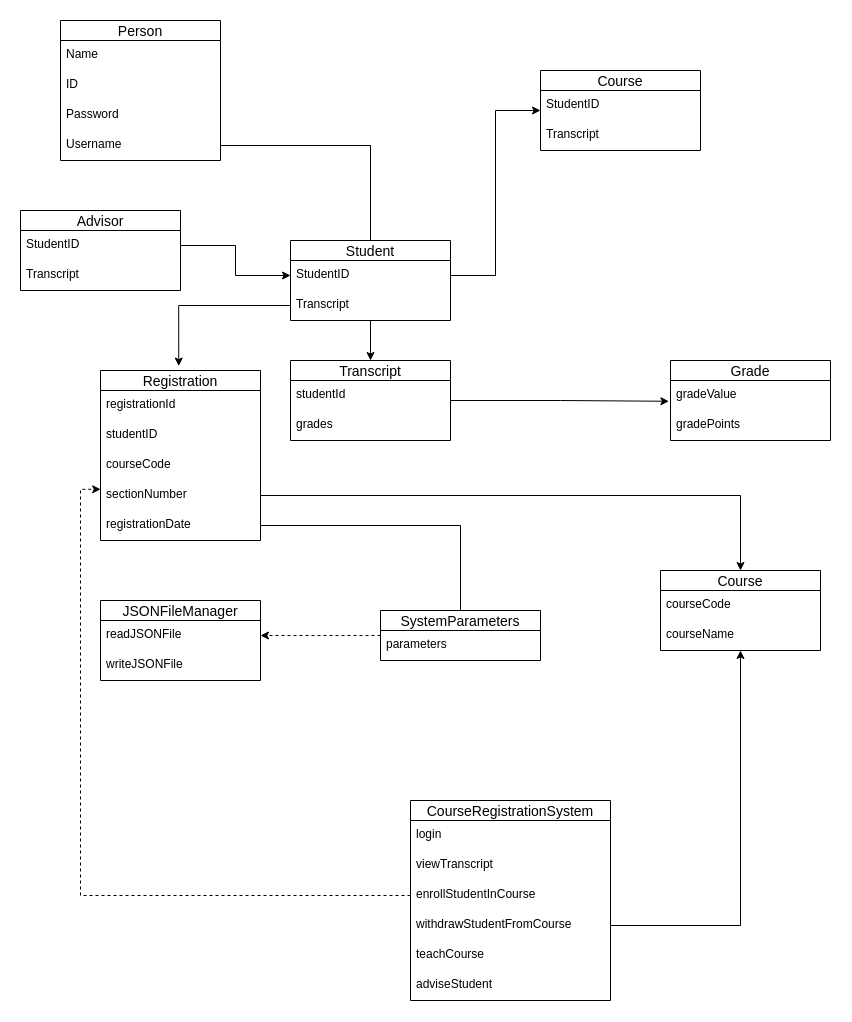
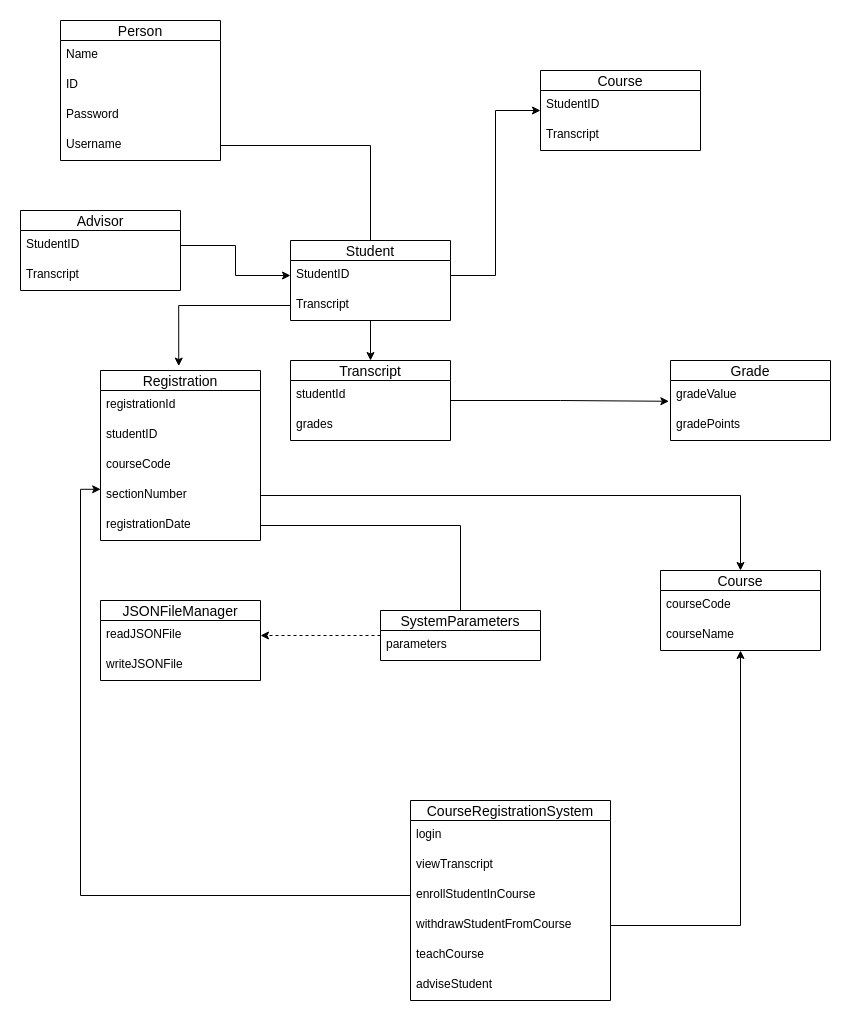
edge "enrollStudentInCourse" -> "sectionNumber": style dashed -> solid
